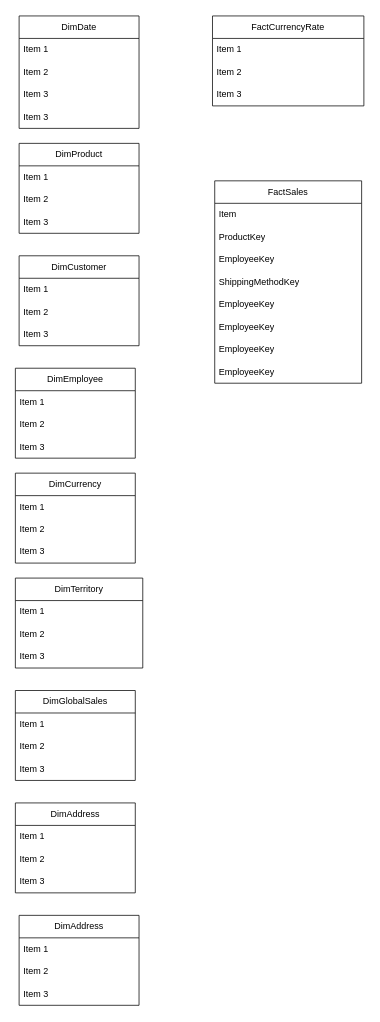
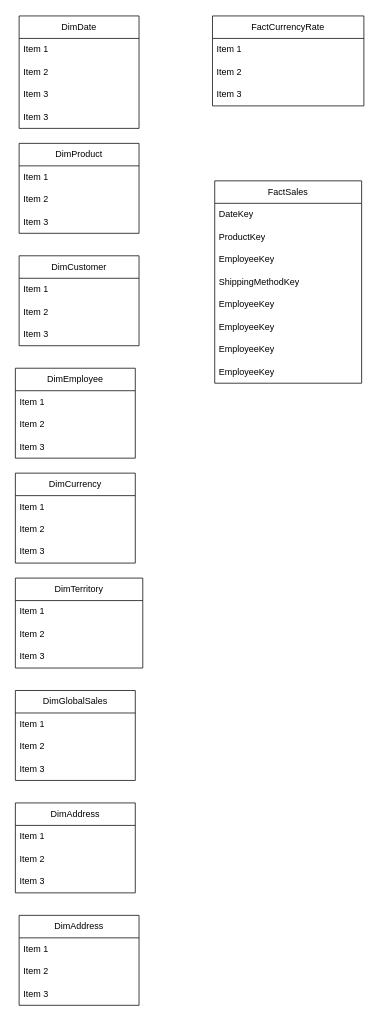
node "Item": label "Item" -> "DateKey"
